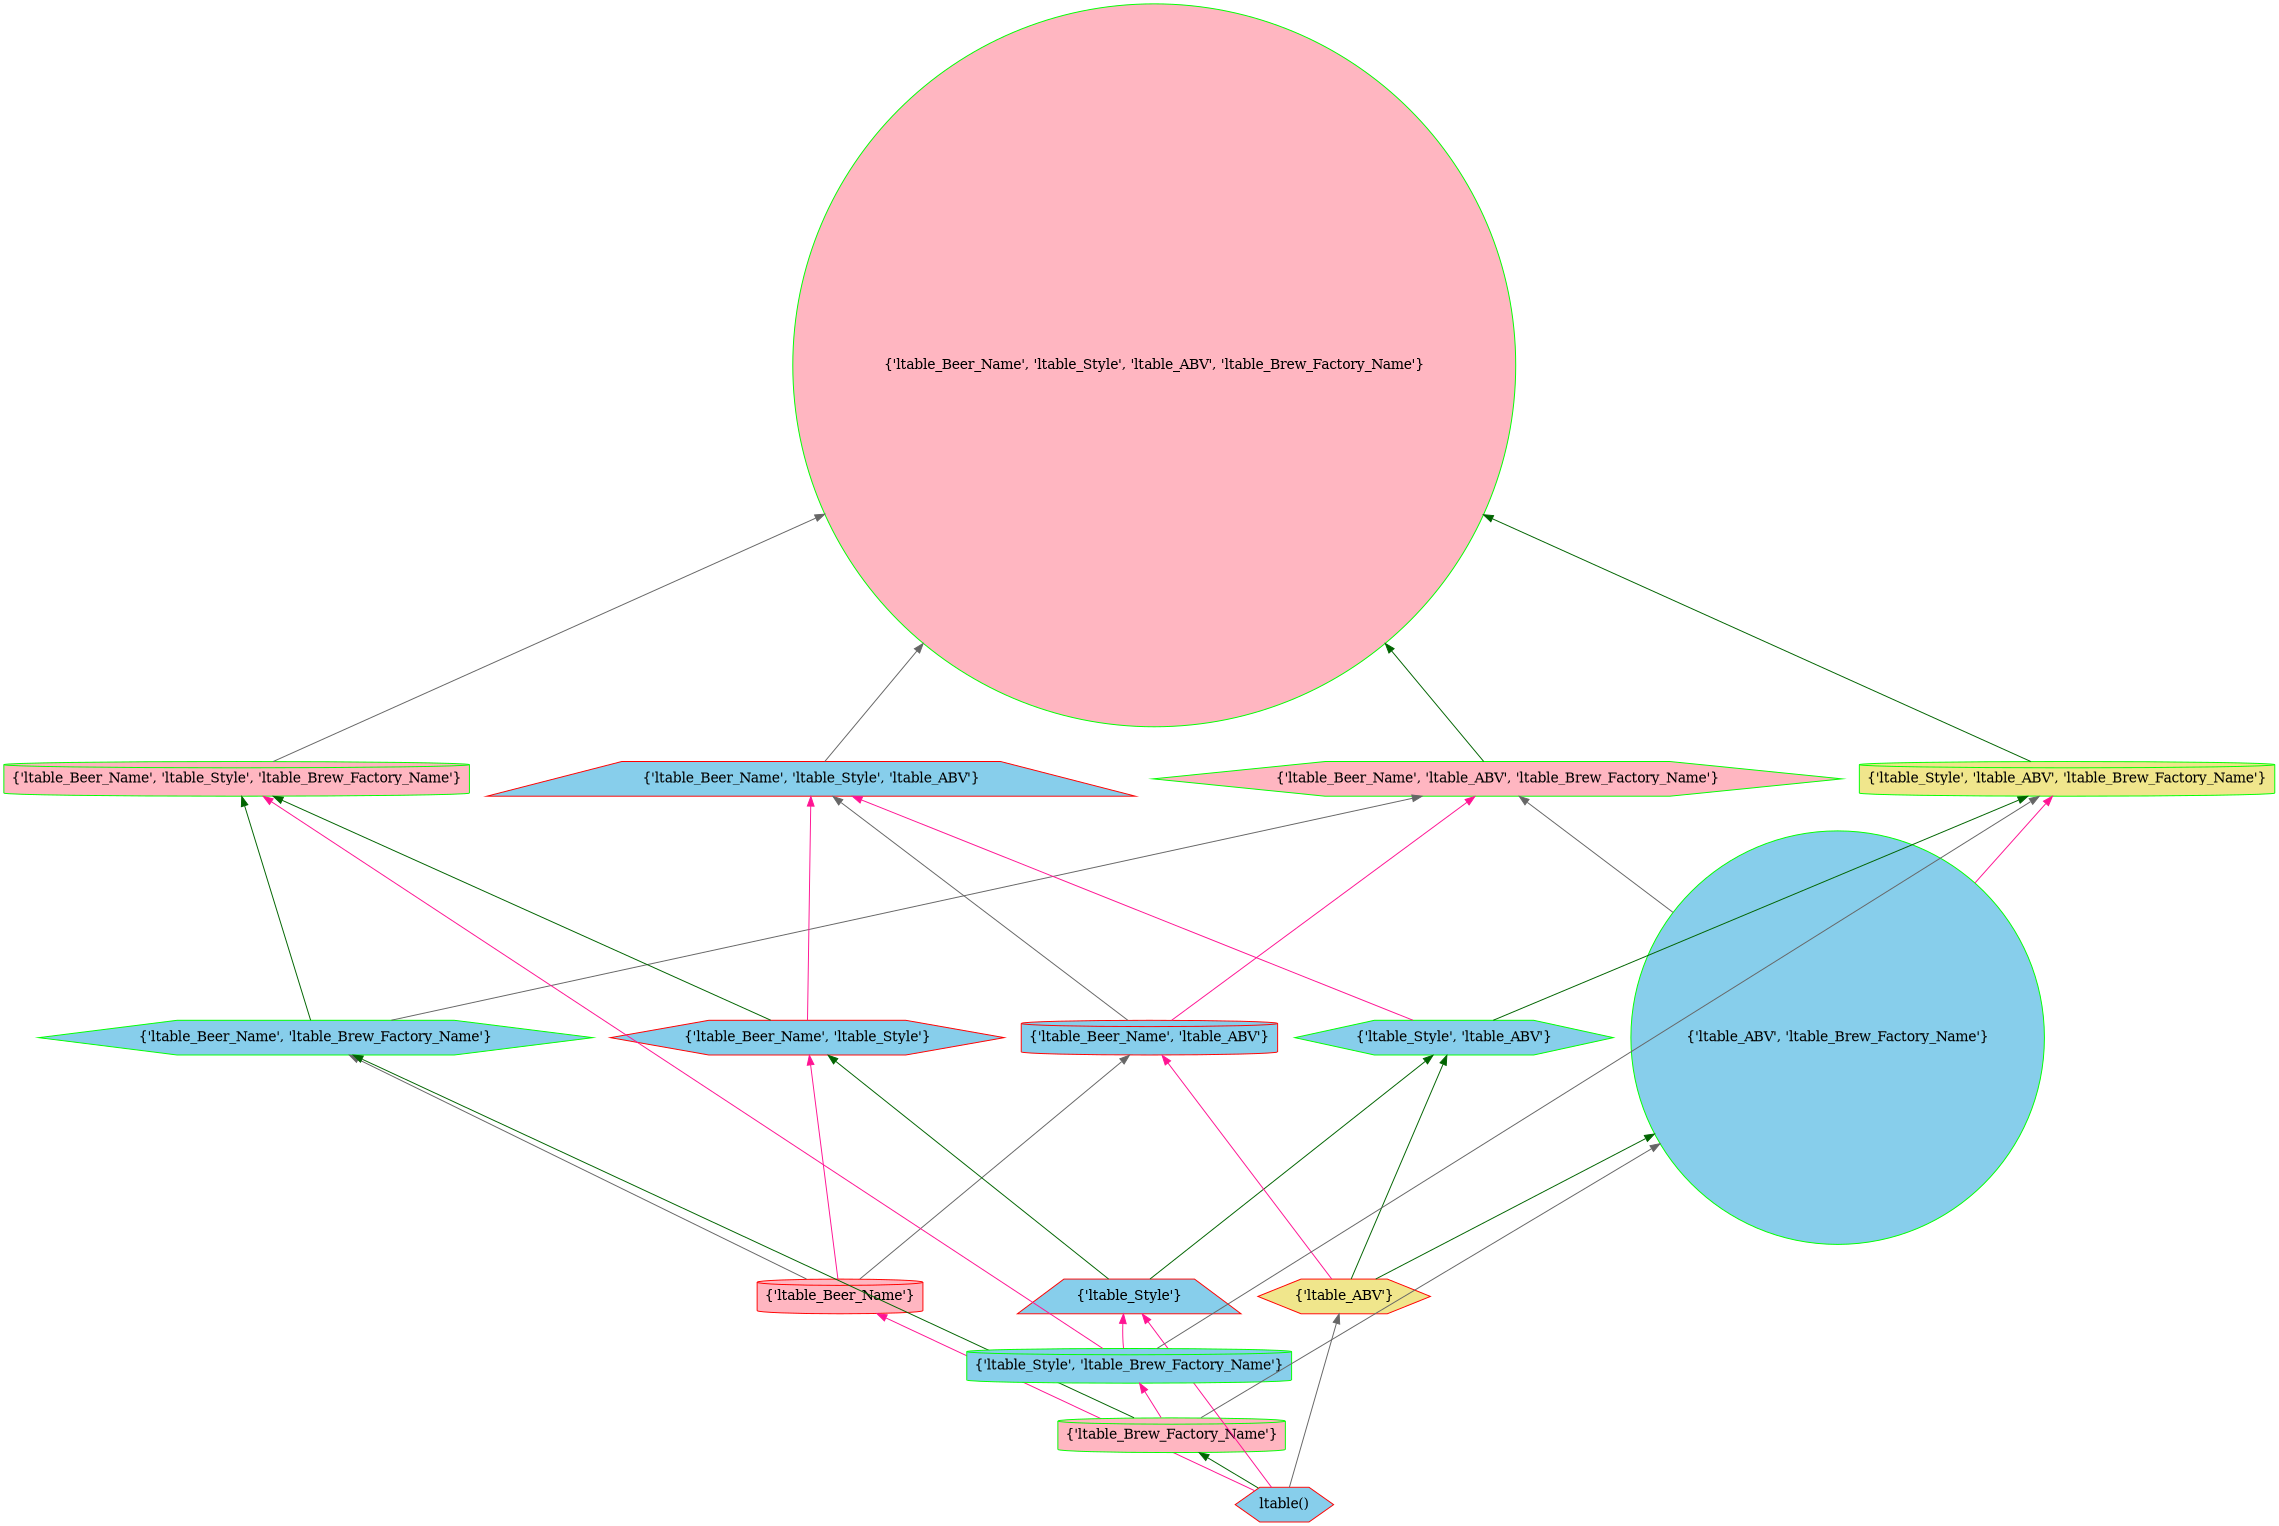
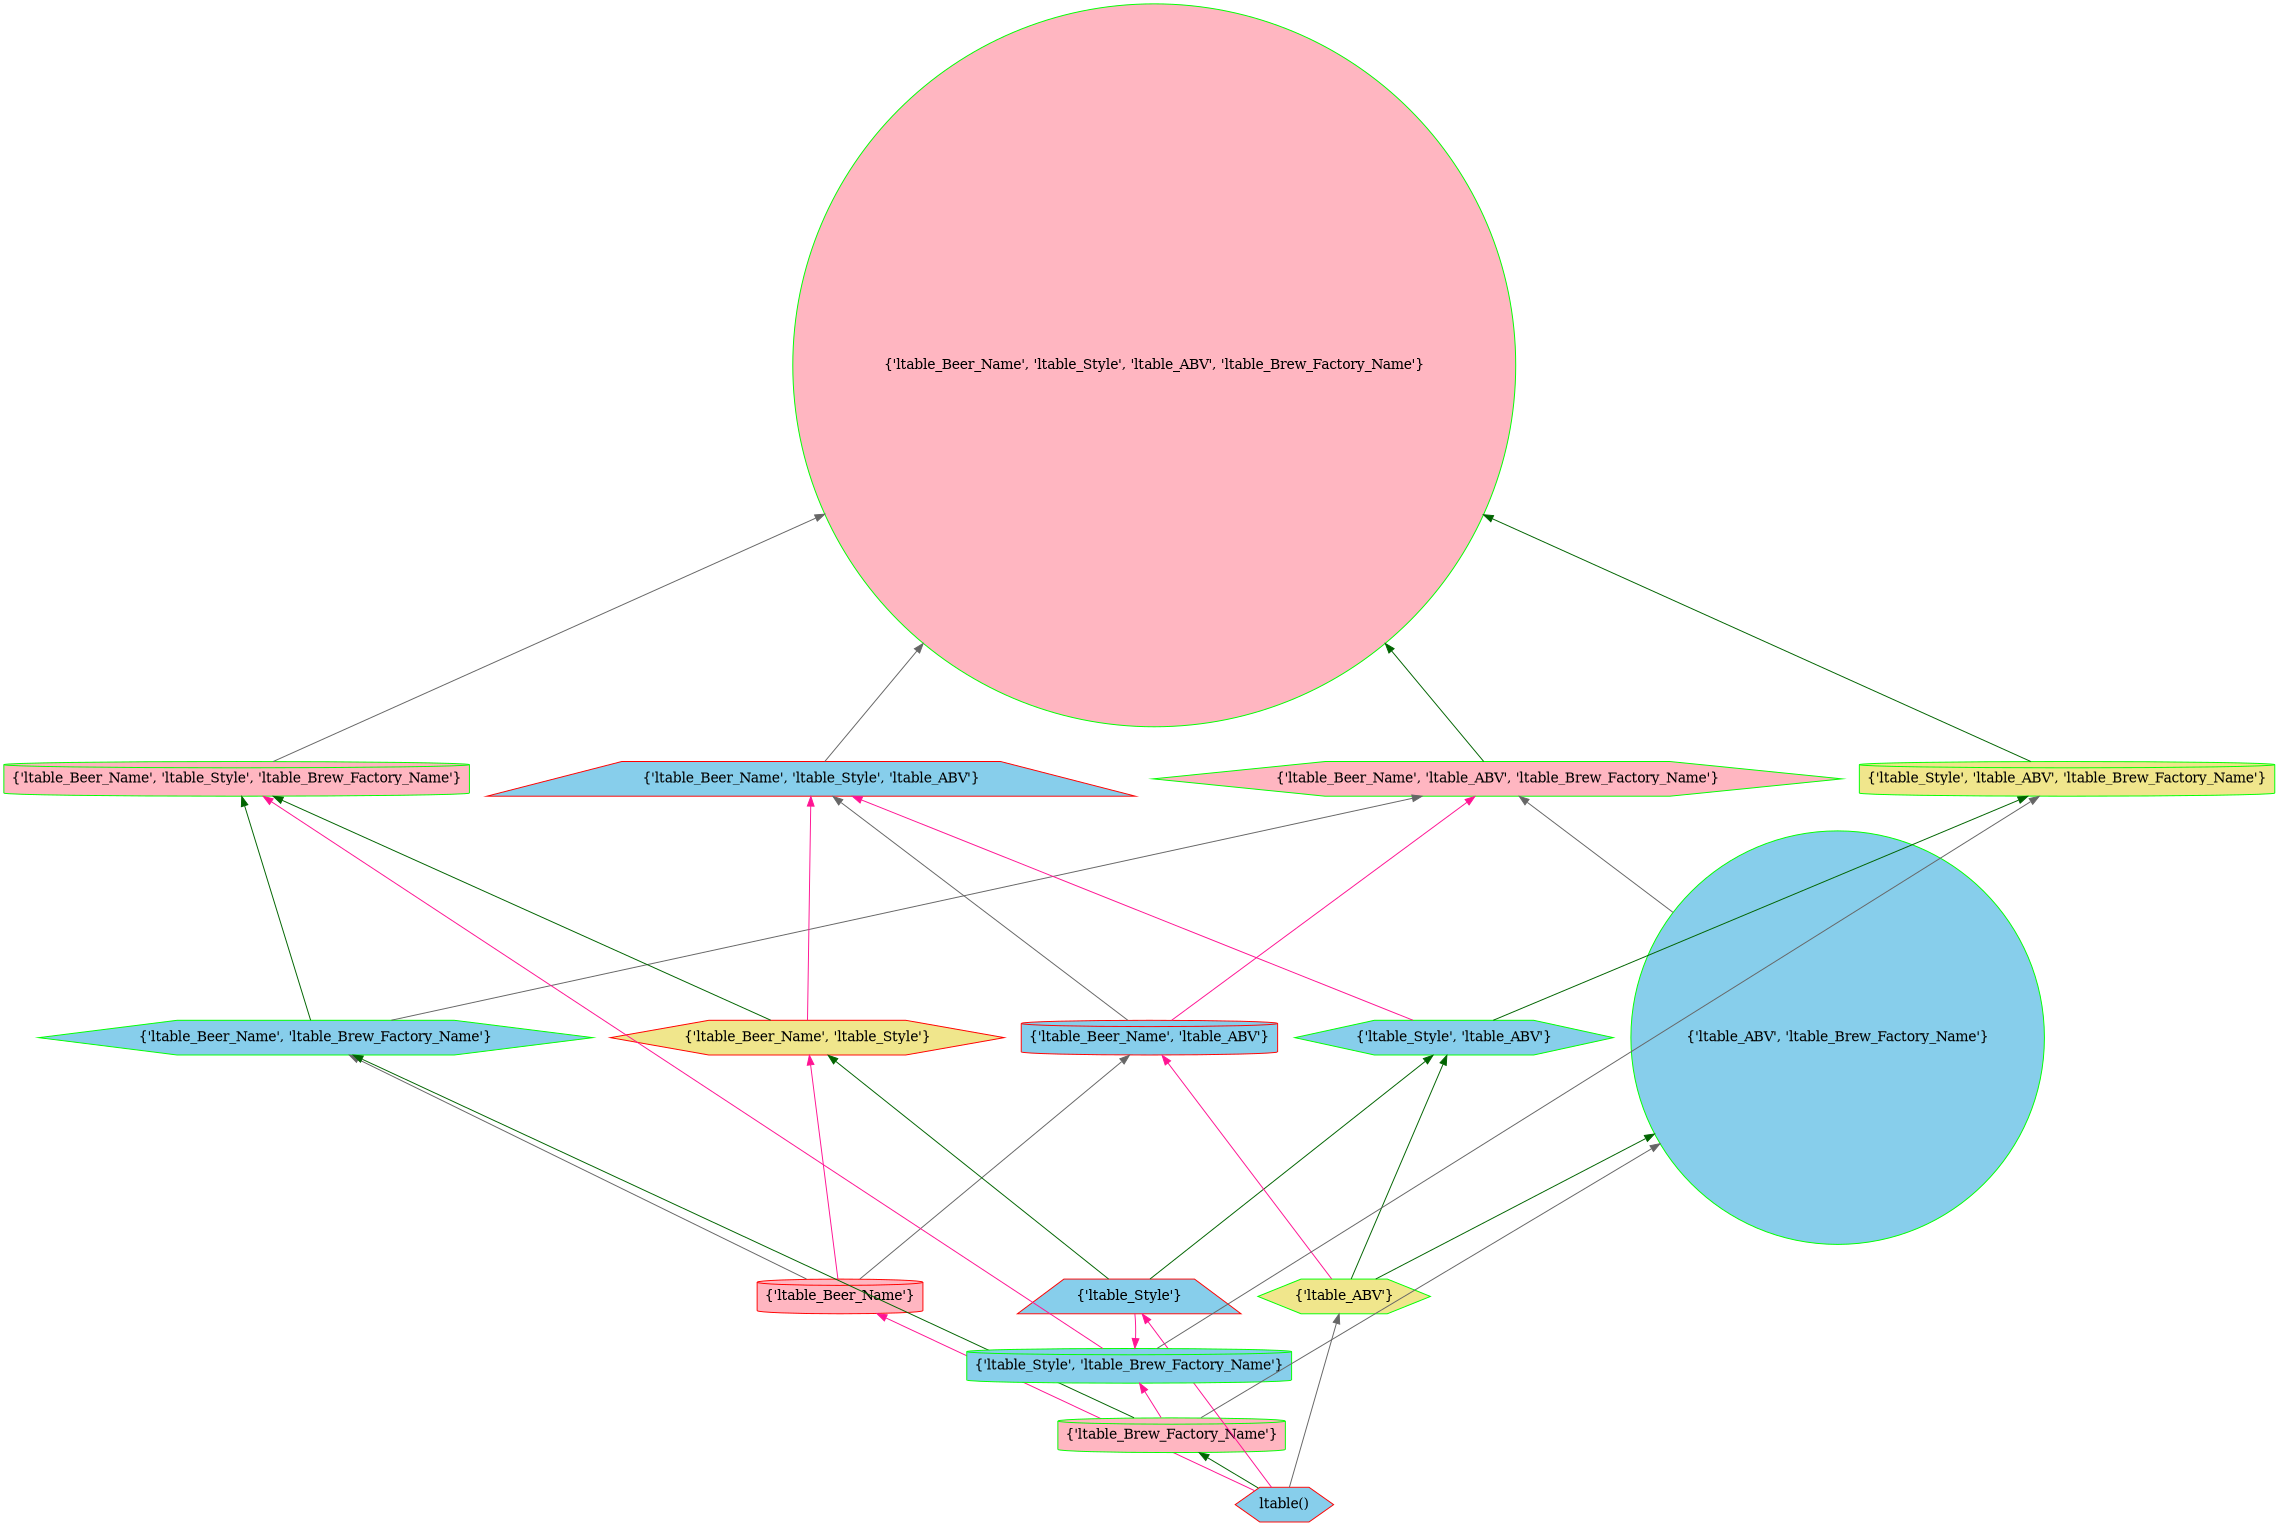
edge "{'ltable_ABV', 'ltable_Brew_Factory_Name'}" -> "{'ltable_Style', 'ltable_ABV', 'ltable_Brew_Factory_Name'}": removed
node "{'ltable_Beer_Name', 'ltable_Style'}": fillcolor skyblue -> khaki
node "{'ltable_ABV'}": color red -> green
edge "{'ltable_Style', 'ltable_Brew_Factory_Name'}" -> "{'ltable_Style'}": reversed
